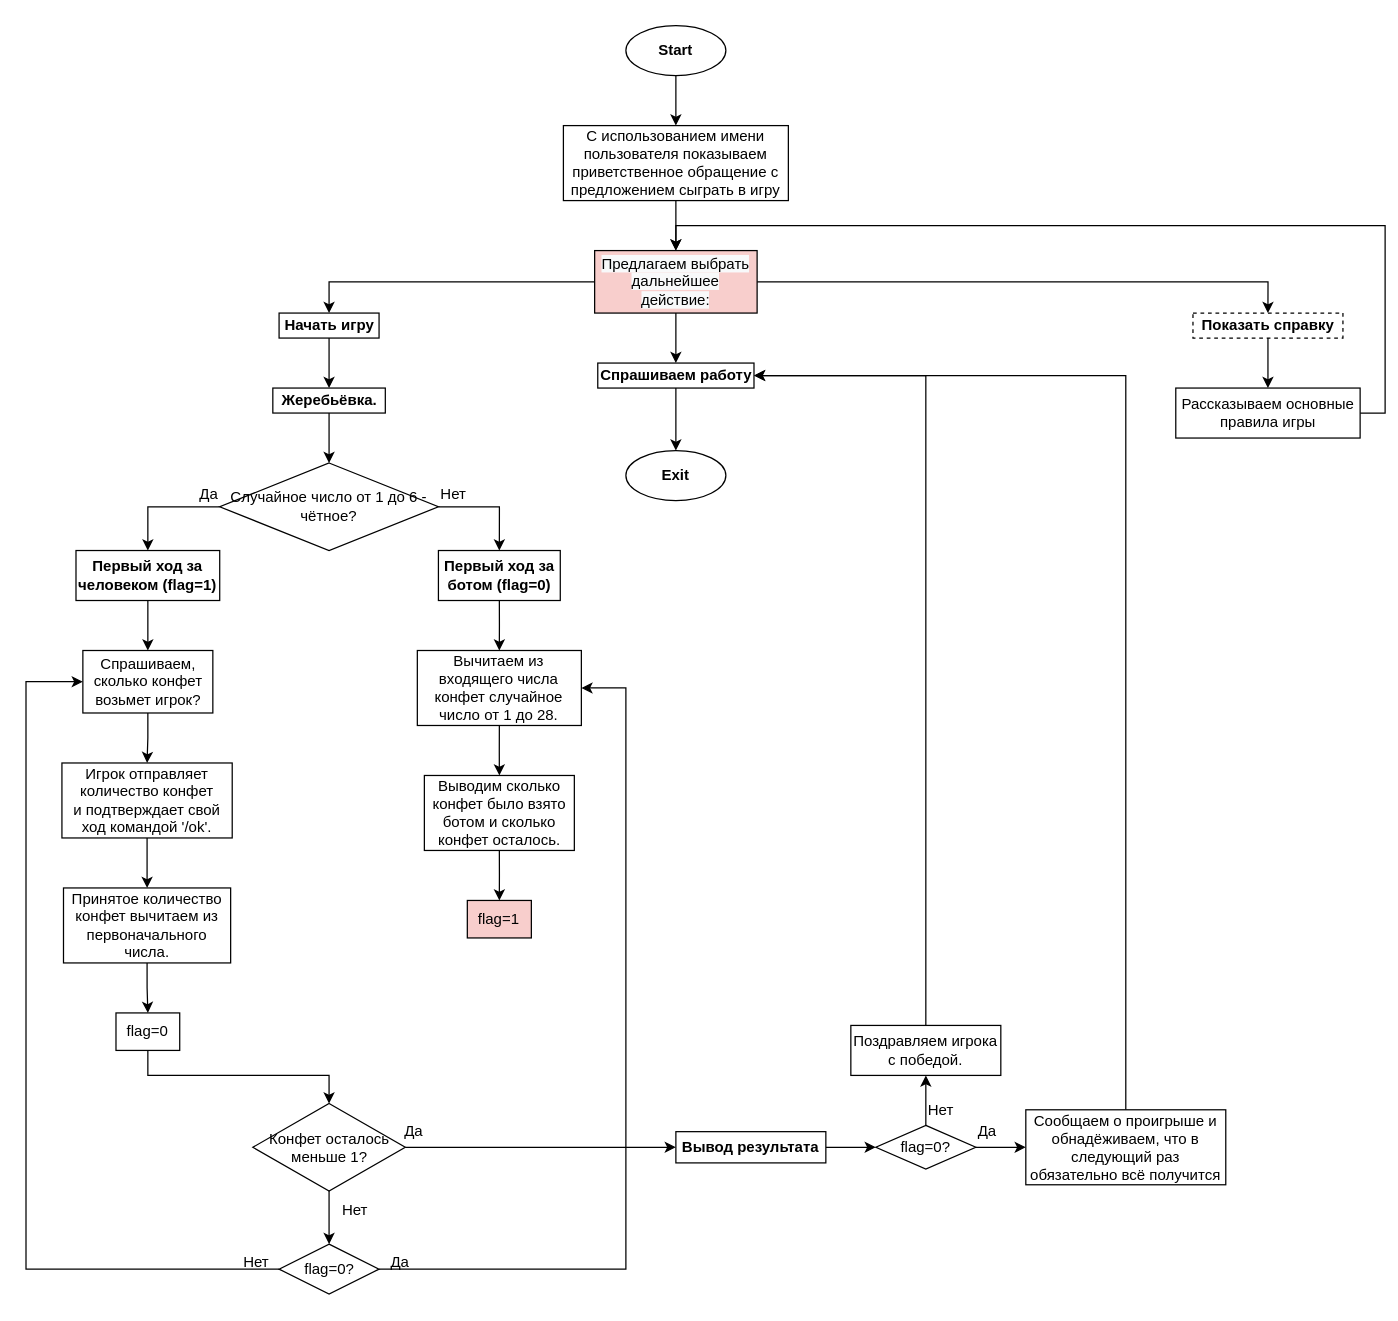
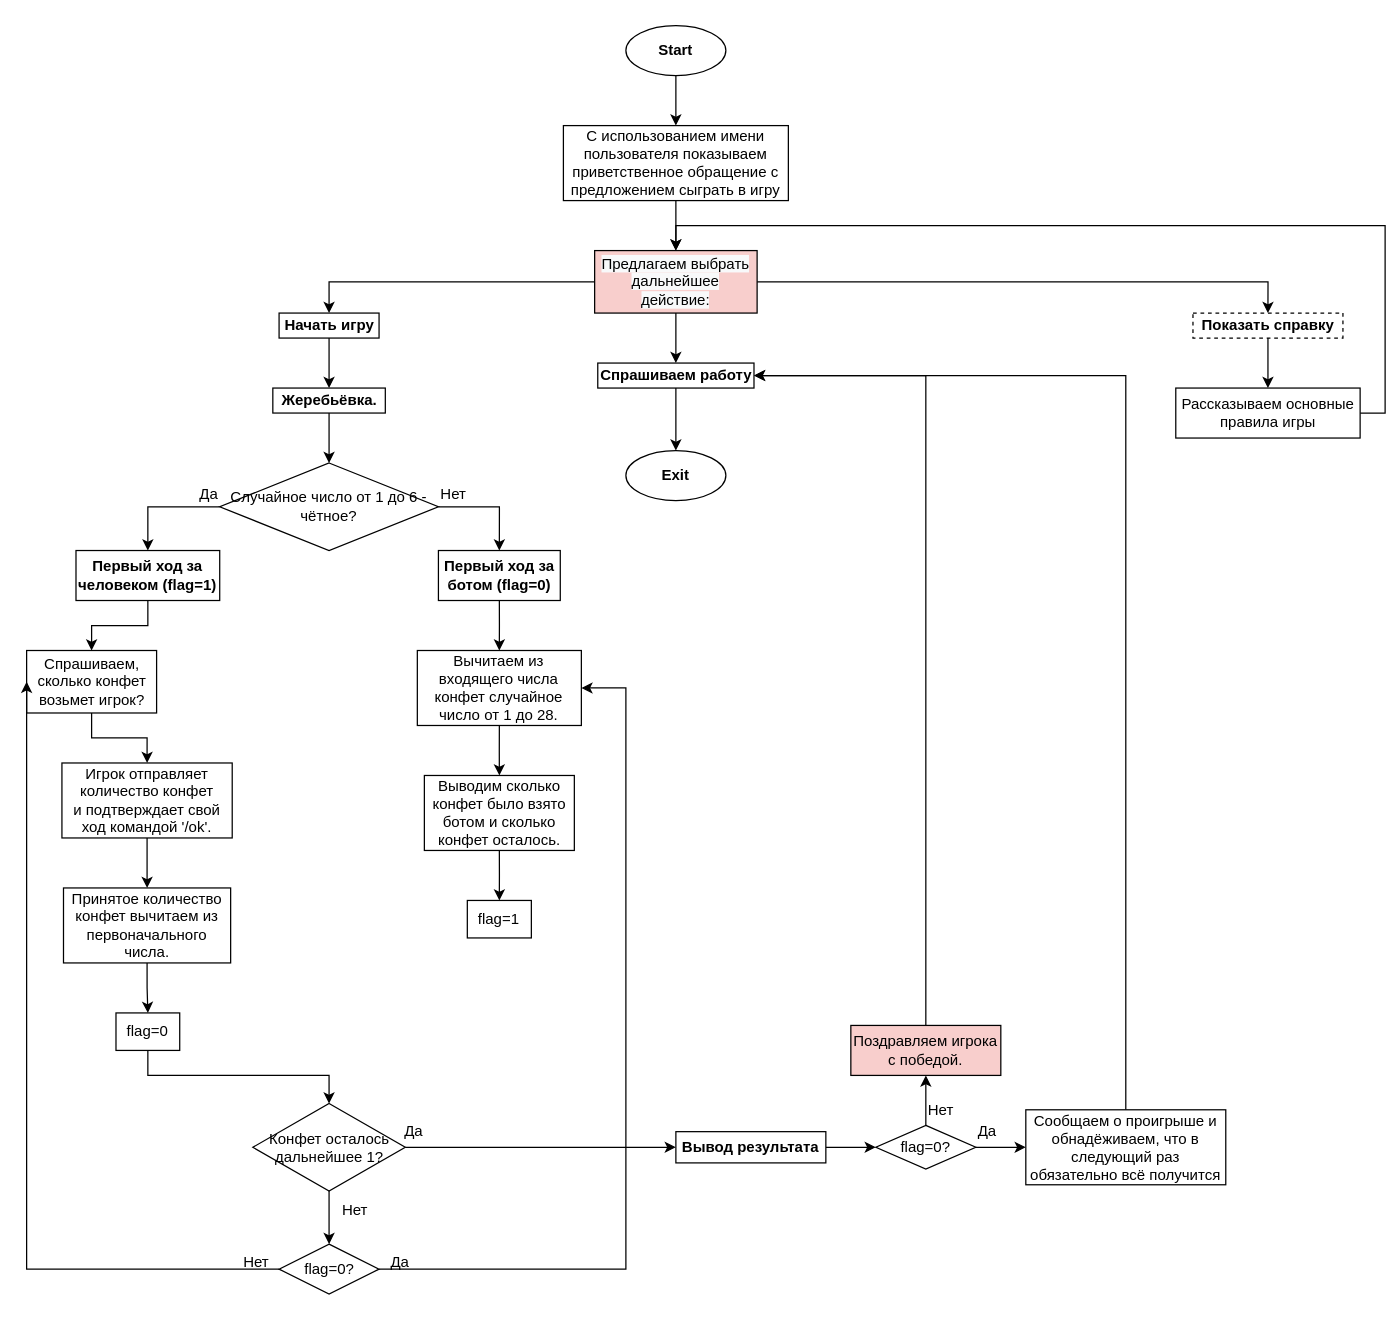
node "Спрашиваем, сколько конфет возьмет игрок?": moved (148, 682) -> (91, 682)
node "flag=1": fillcolor #f8cecc -> #ffffff
node "Поздравляем игрока с победой.": fillcolor #ffffff -> #f8cecc
node "Конфет осталось меньше 1?": label "Конфет осталось меньше 1?" -> "Конфет осталось дальнейшее 1?"
